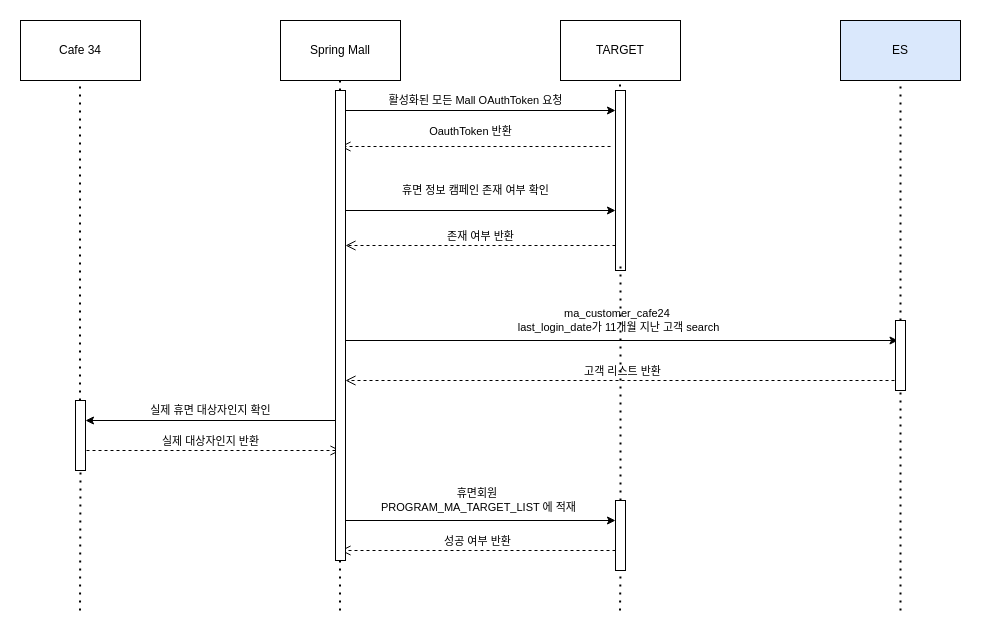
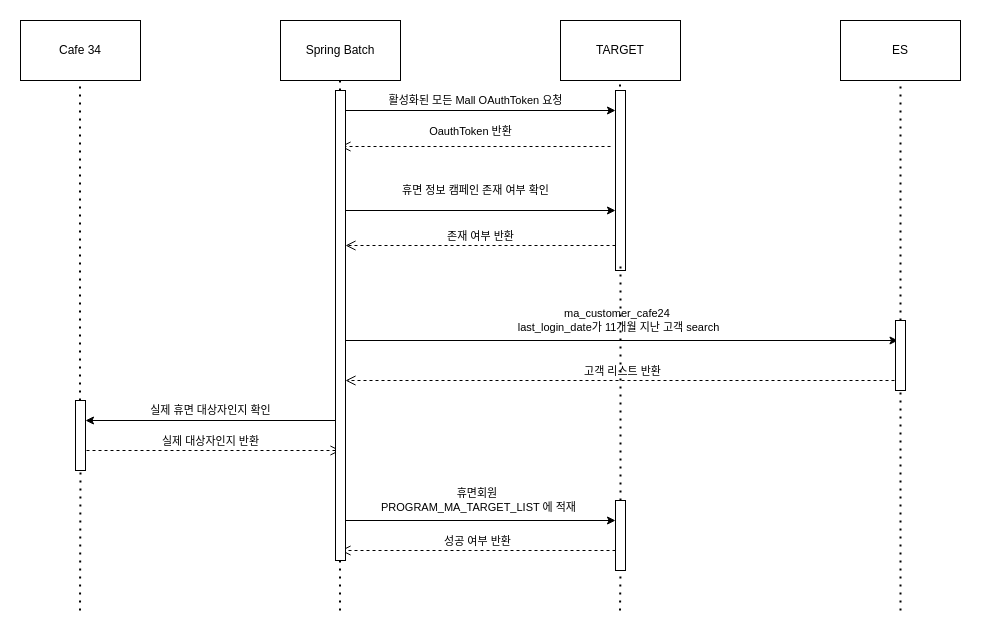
node "Spring Mall": label "Spring Mall" -> "Spring Batch"
node "ES": fillcolor #dae8fc -> #ffffff
